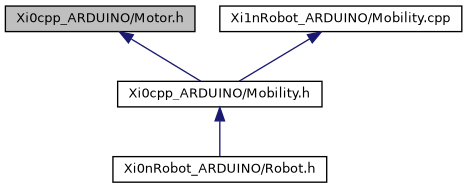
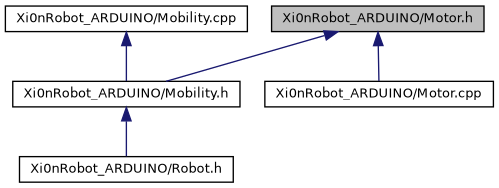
node "Xi0cpp_ARDUINO/Motor.h": label "Xi0cpp_ARDUINO/Motor.h" -> "Xi0nRobot_ARDUINO/Motor.h"
node "Xi1nRobot_ARDUINO/Mobility.cpp": label "Xi1nRobot_ARDUINO/Mobility.cpp" -> "Xi0nRobot_ARDUINO/Mobility.cpp"
node "Xi0cpp_ARDUINO/Mobility.h": label "Xi0cpp_ARDUINO/Mobility.h" -> "Xi0nRobot_ARDUINO/Mobility.h"
node "Xi0nRobot_ARDUINO/Motor.cpp": added
